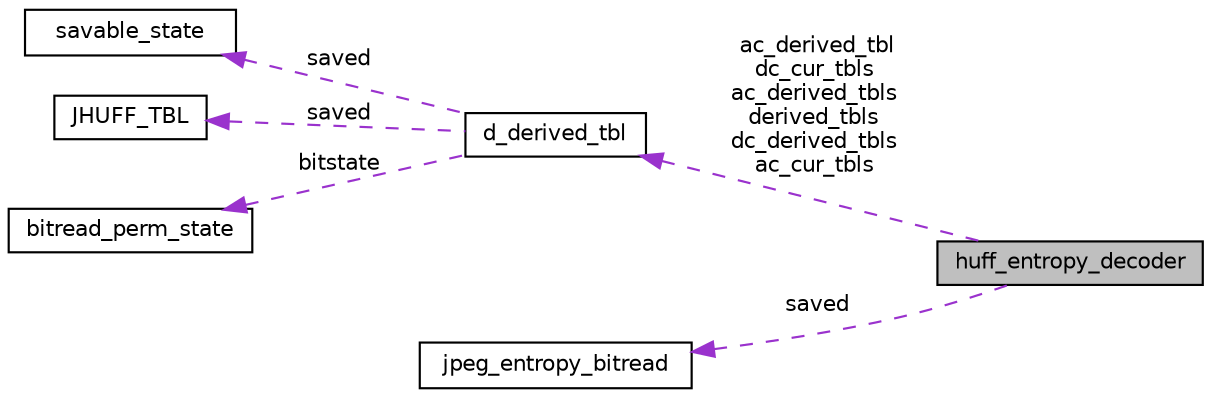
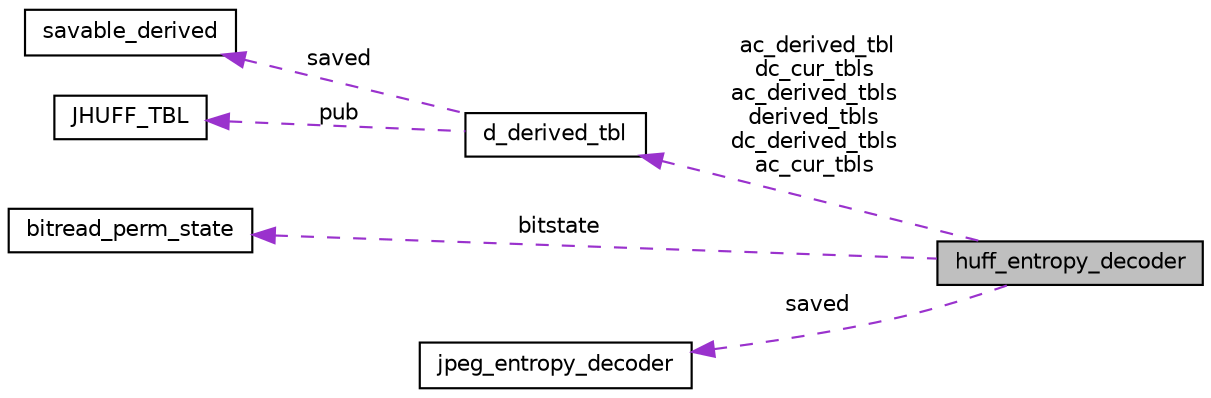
node "savable_state": label "savable_state" -> "savable_derived"
edge "d_derived_tbl" -> "JHUFF_TBL": label " saved" -> " pub"
edge "d_derived_tbl" -> "bitread_perm_state": now "huff_entropy_decoder" -> "bitread_perm_state"
node "jpeg_entropy_bitread": label "jpeg_entropy_bitread" -> "jpeg_entropy_decoder"
